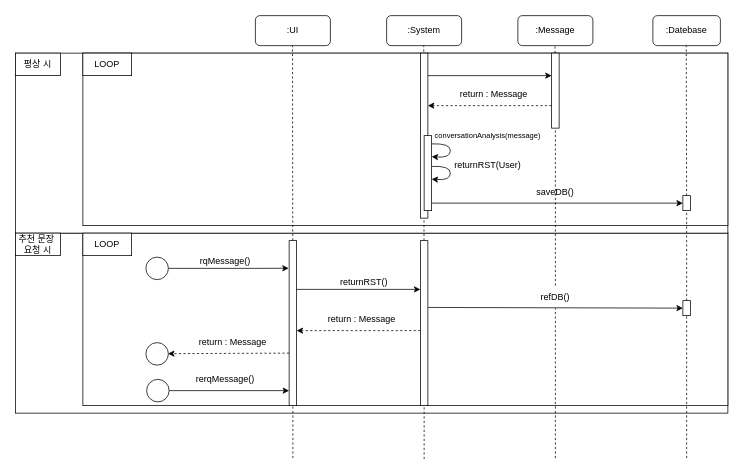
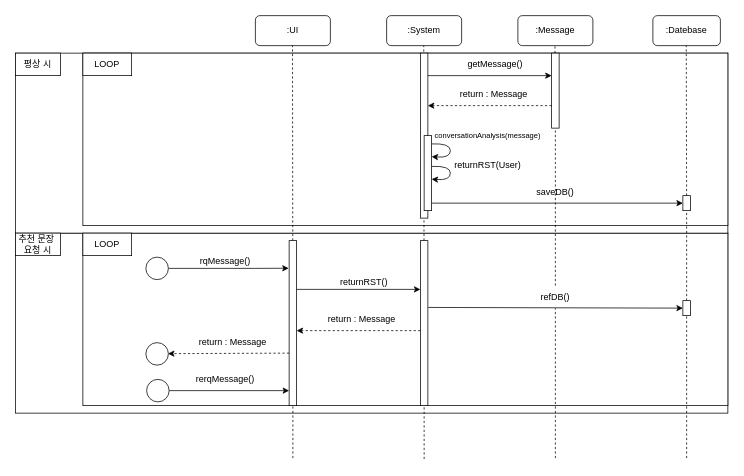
node "getMessage()": added
